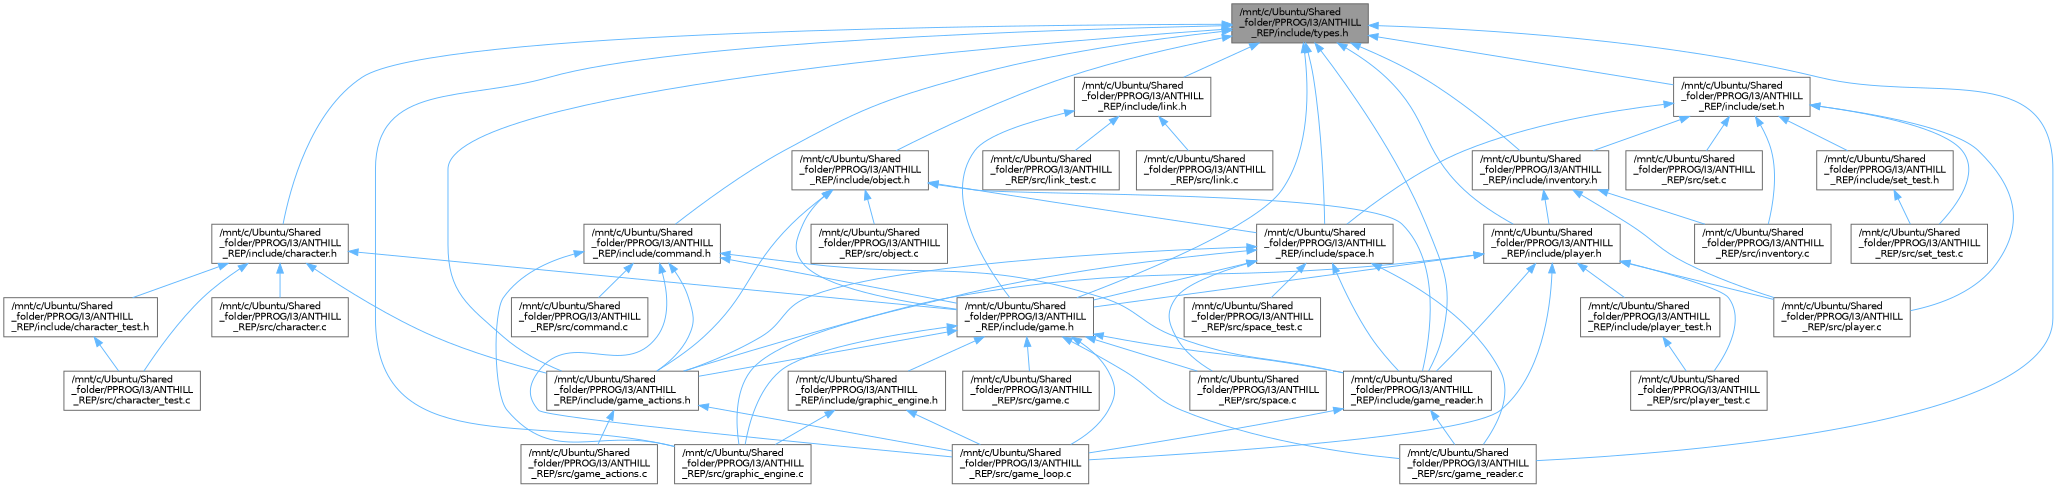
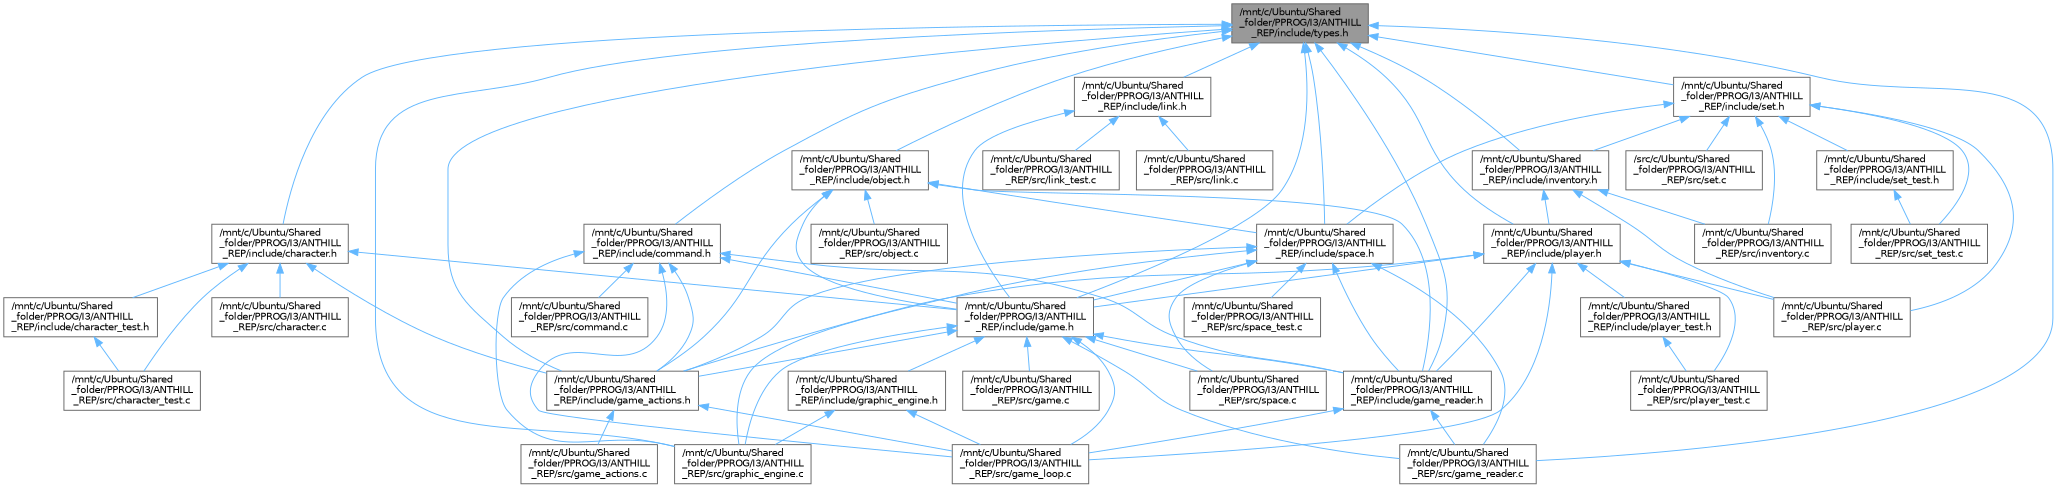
node "/mnt/c/Ubuntu/Shared _folder/PPROG/I3/ANTHILL _REP/src/set.c": label "/mnt/c/Ubuntu/Shared _folder/PPROG/I3/ANTHILL _REP/src/set.c" -> "/src/c/Ubuntu/Shared _folder/PPROG/I3/ANTHILL _REP/src/set.c"
